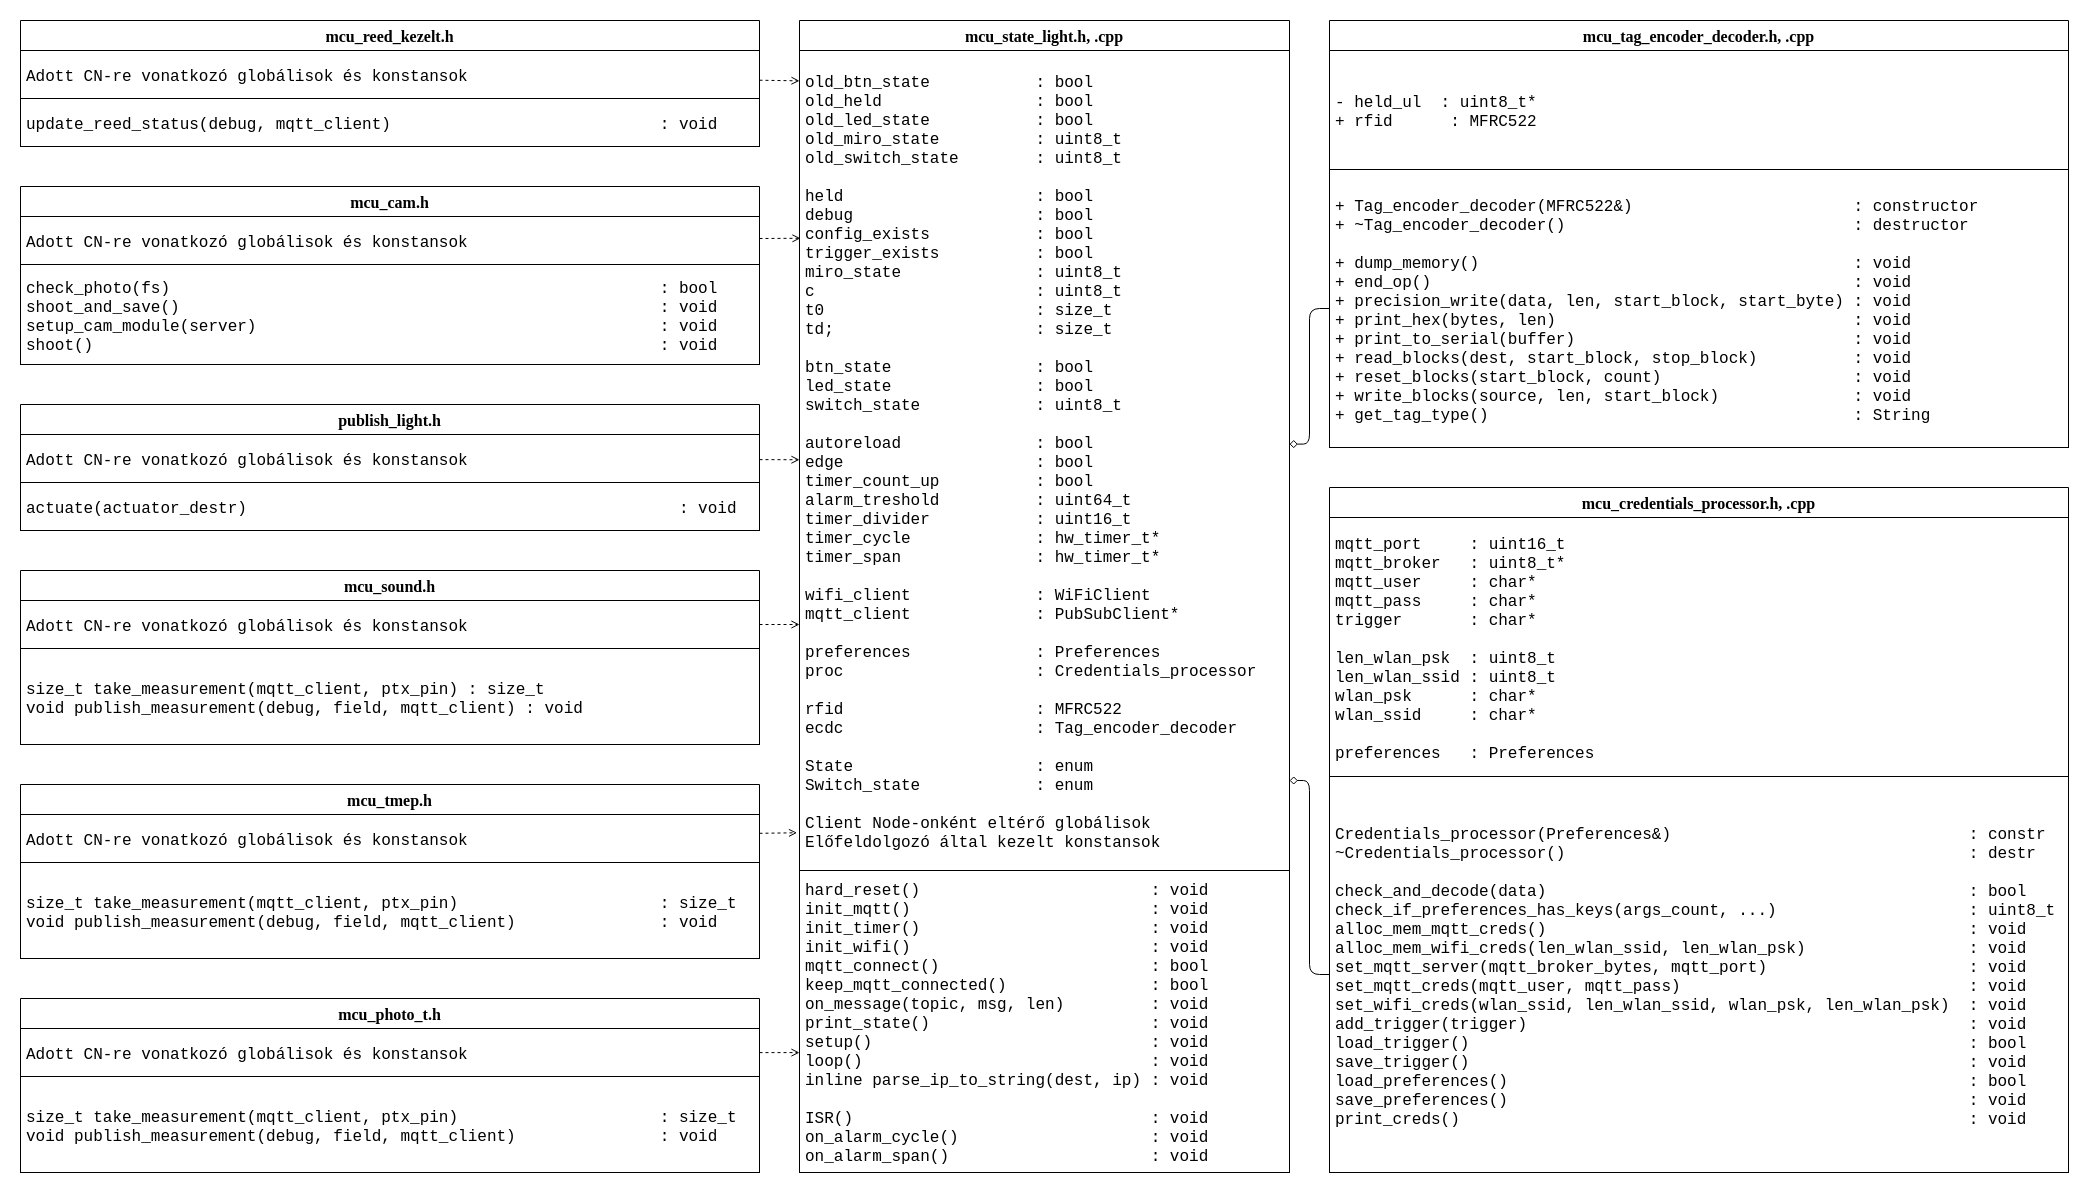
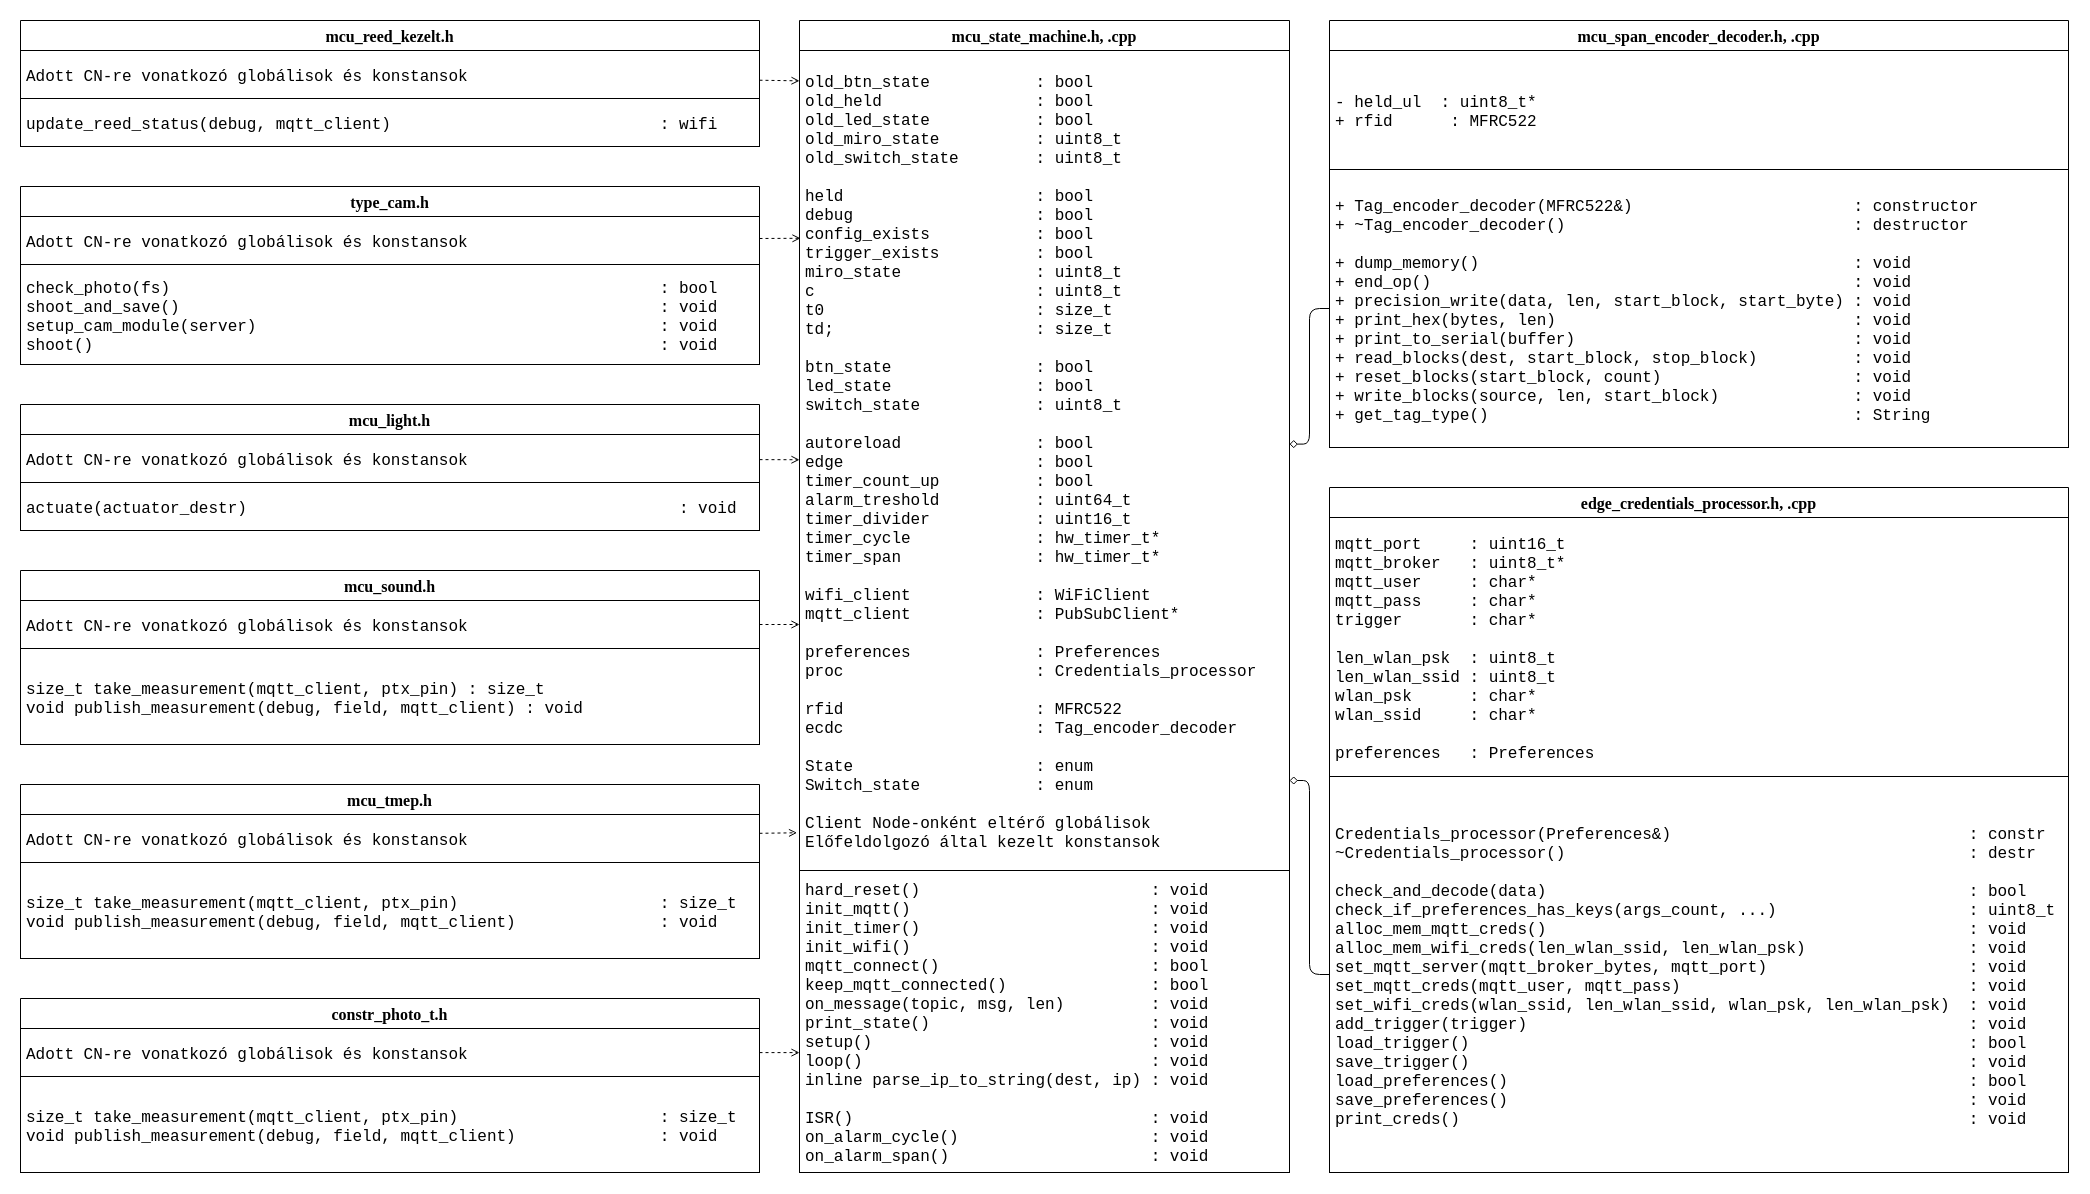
node "mcu_state_light.h, .cpp": label "mcu_state_light.h, .cpp" -> "mcu_state_machine.h, .cpp"
node "mcu_tag_encoder_decoder.h, .cpp": label "mcu_tag_encoder_decoder.h, .cpp" -> "mcu_span_encoder_decoder.h, .cpp"
node "update_reed_status(debug, mqtt_client) : void": label "update_reed_status(debug, mqtt_client) : void" -> "update_reed_status(debug, mqtt_client) : wifi"
node "mcu_cam.h": label "mcu_cam.h" -> "type_cam.h"
node "publish_light.h": label "publish_light.h" -> "mcu_light.h"
node "mcu_credentials_processor.h, .cpp": label "mcu_credentials_processor.h, .cpp" -> "edge_credentials_processor.h, .cpp"
node "mcu_photo_t.h": label "mcu_photo_t.h" -> "constr_photo_t.h"
